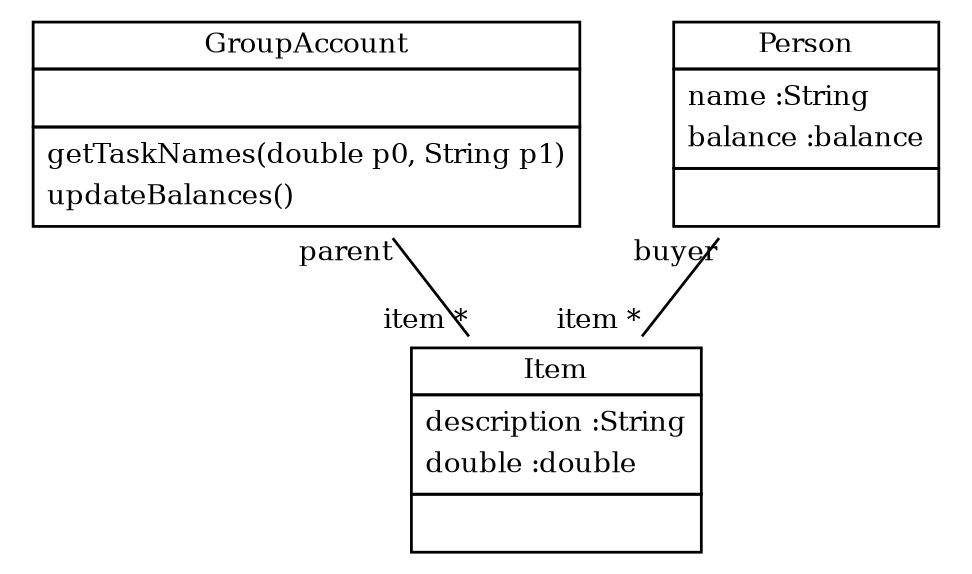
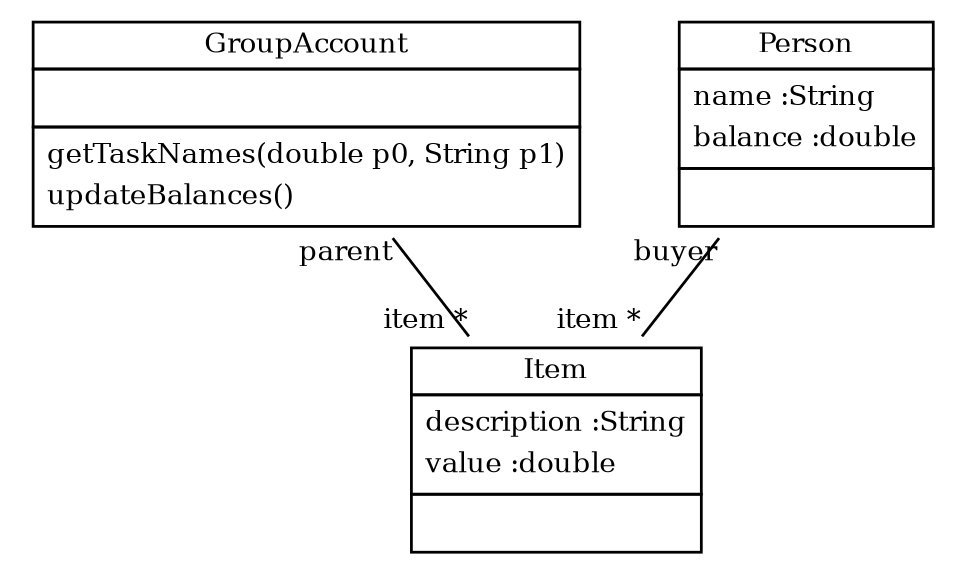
node "Person": text "balance :balance" -> "balance :double"
node "Item": text "double :double" -> "value :double"
